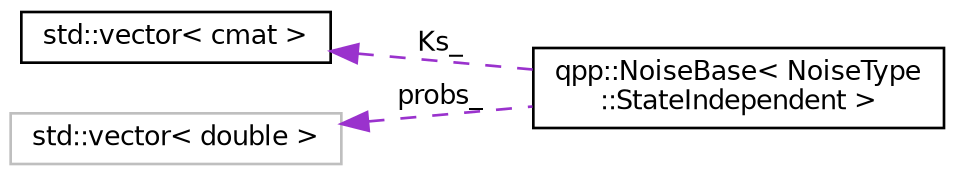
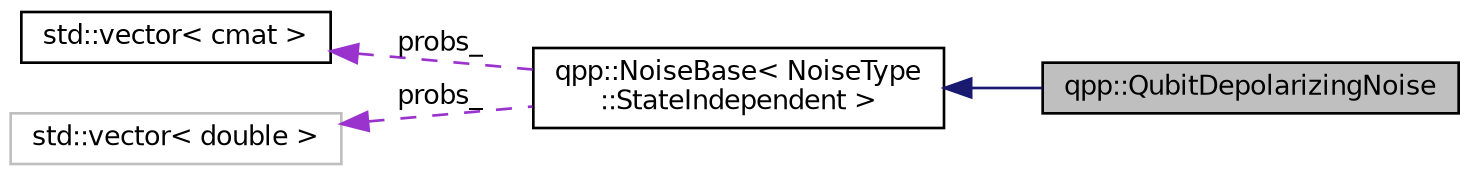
edge "qpp::NoiseBase< NoiseType ::StateIndependent >" -> "std::vector< cmat >": label " Ks_" -> " probs_"
node "qpp::QubitDepolarizingNoise": added
